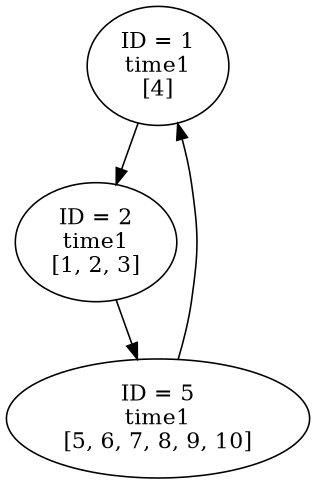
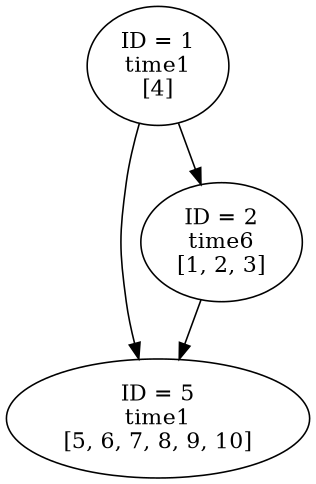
node "ID = 2 time1 [1, 2, 3]": label "ID = 2 time1 [1, 2, 3]" -> "ID = 2 time6 [1, 2, 3]"
edge "ID = 5 time1 [5, 6, 7, 8, 9, 10]" -> "ID = 1 time1 [4]": reversed
